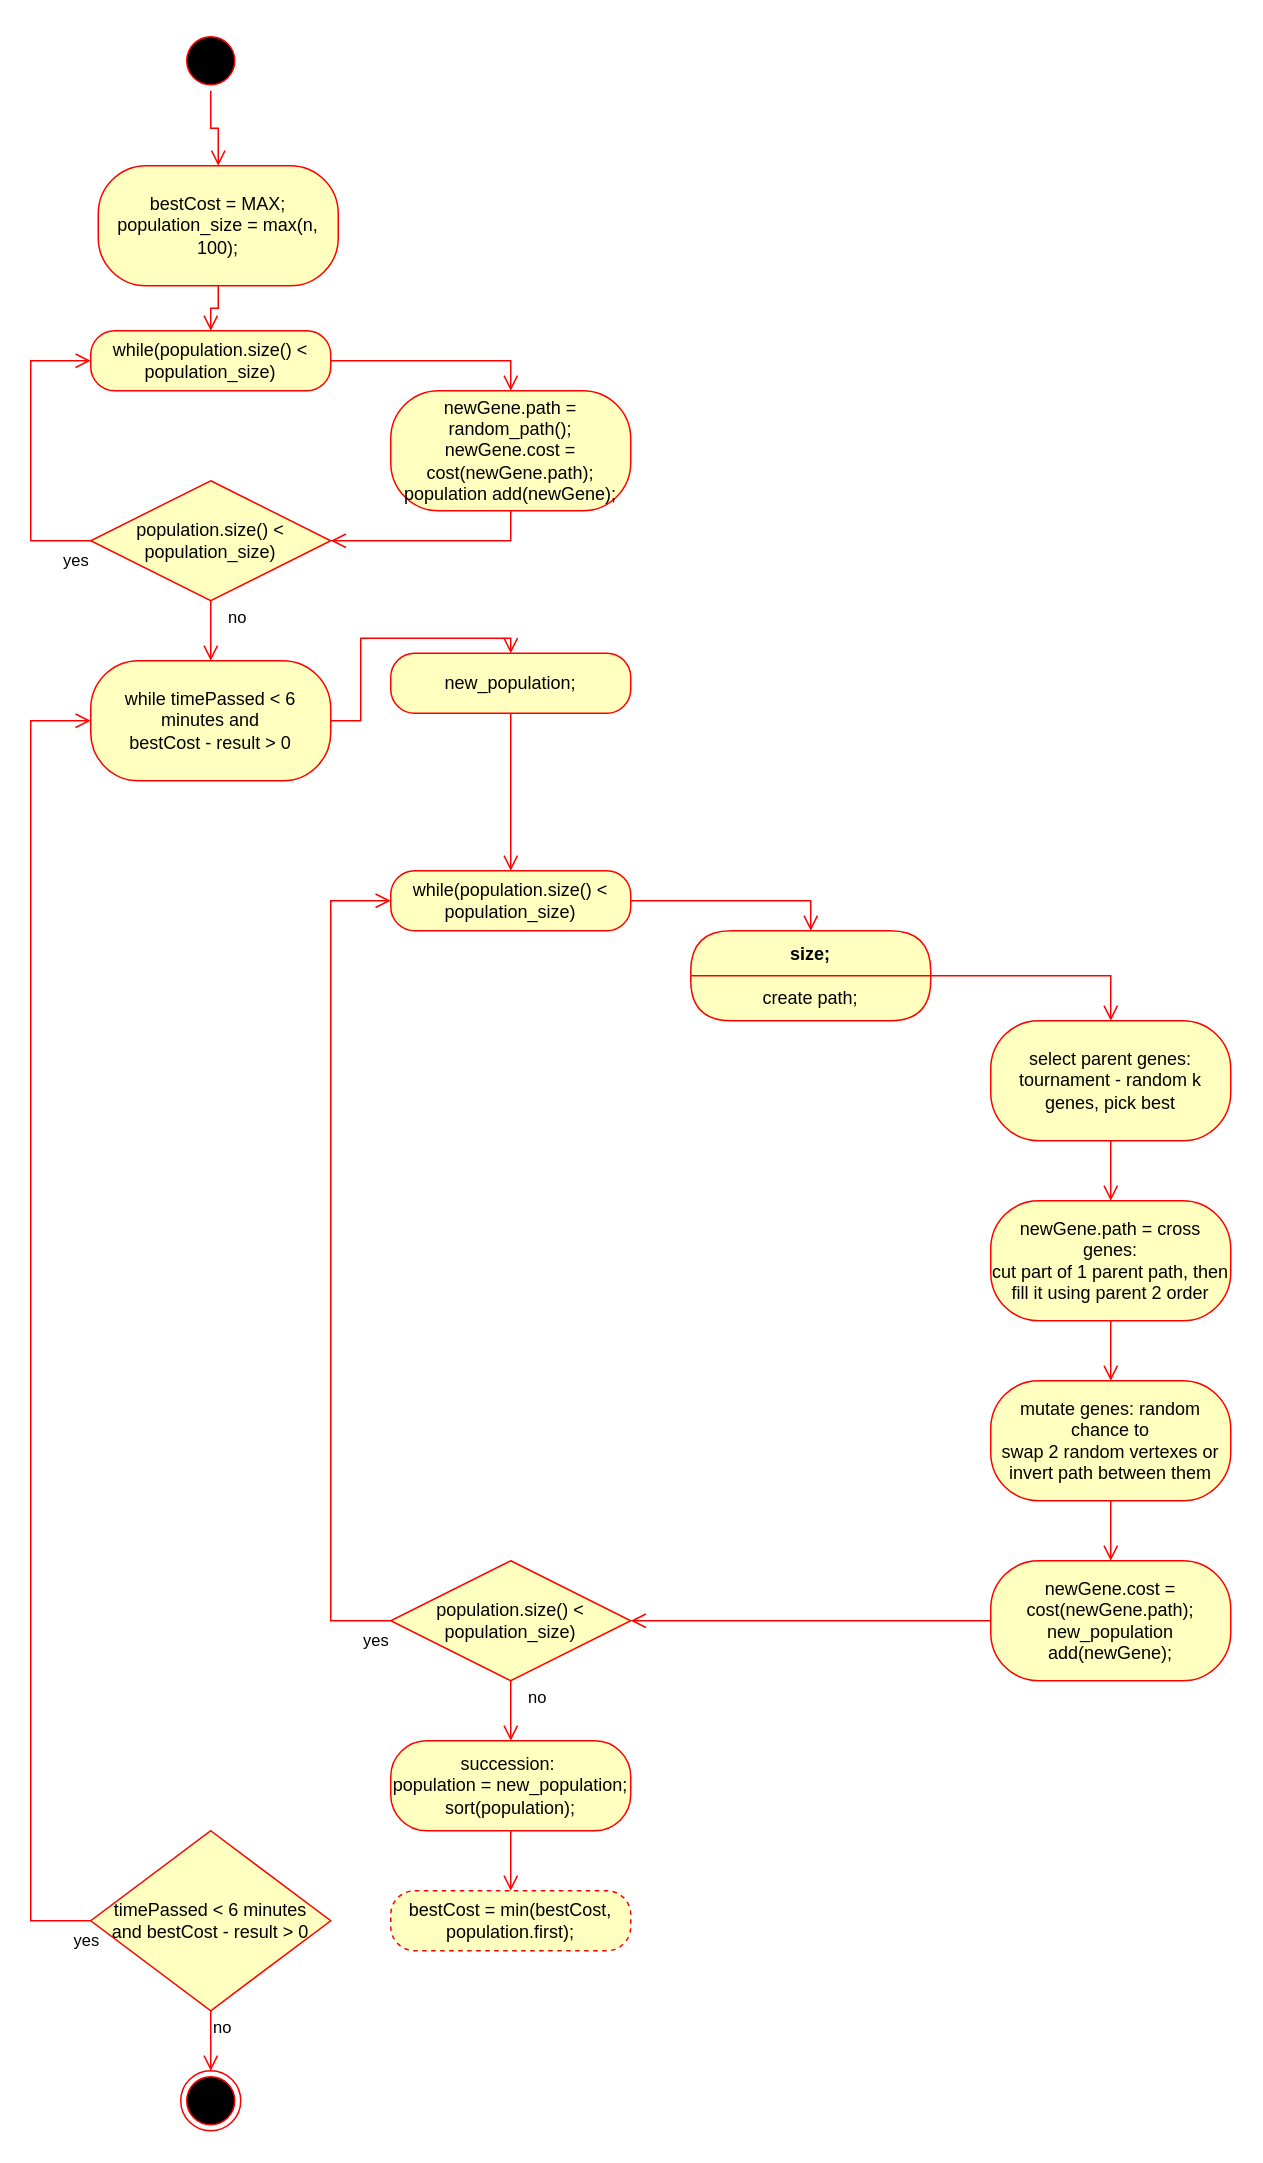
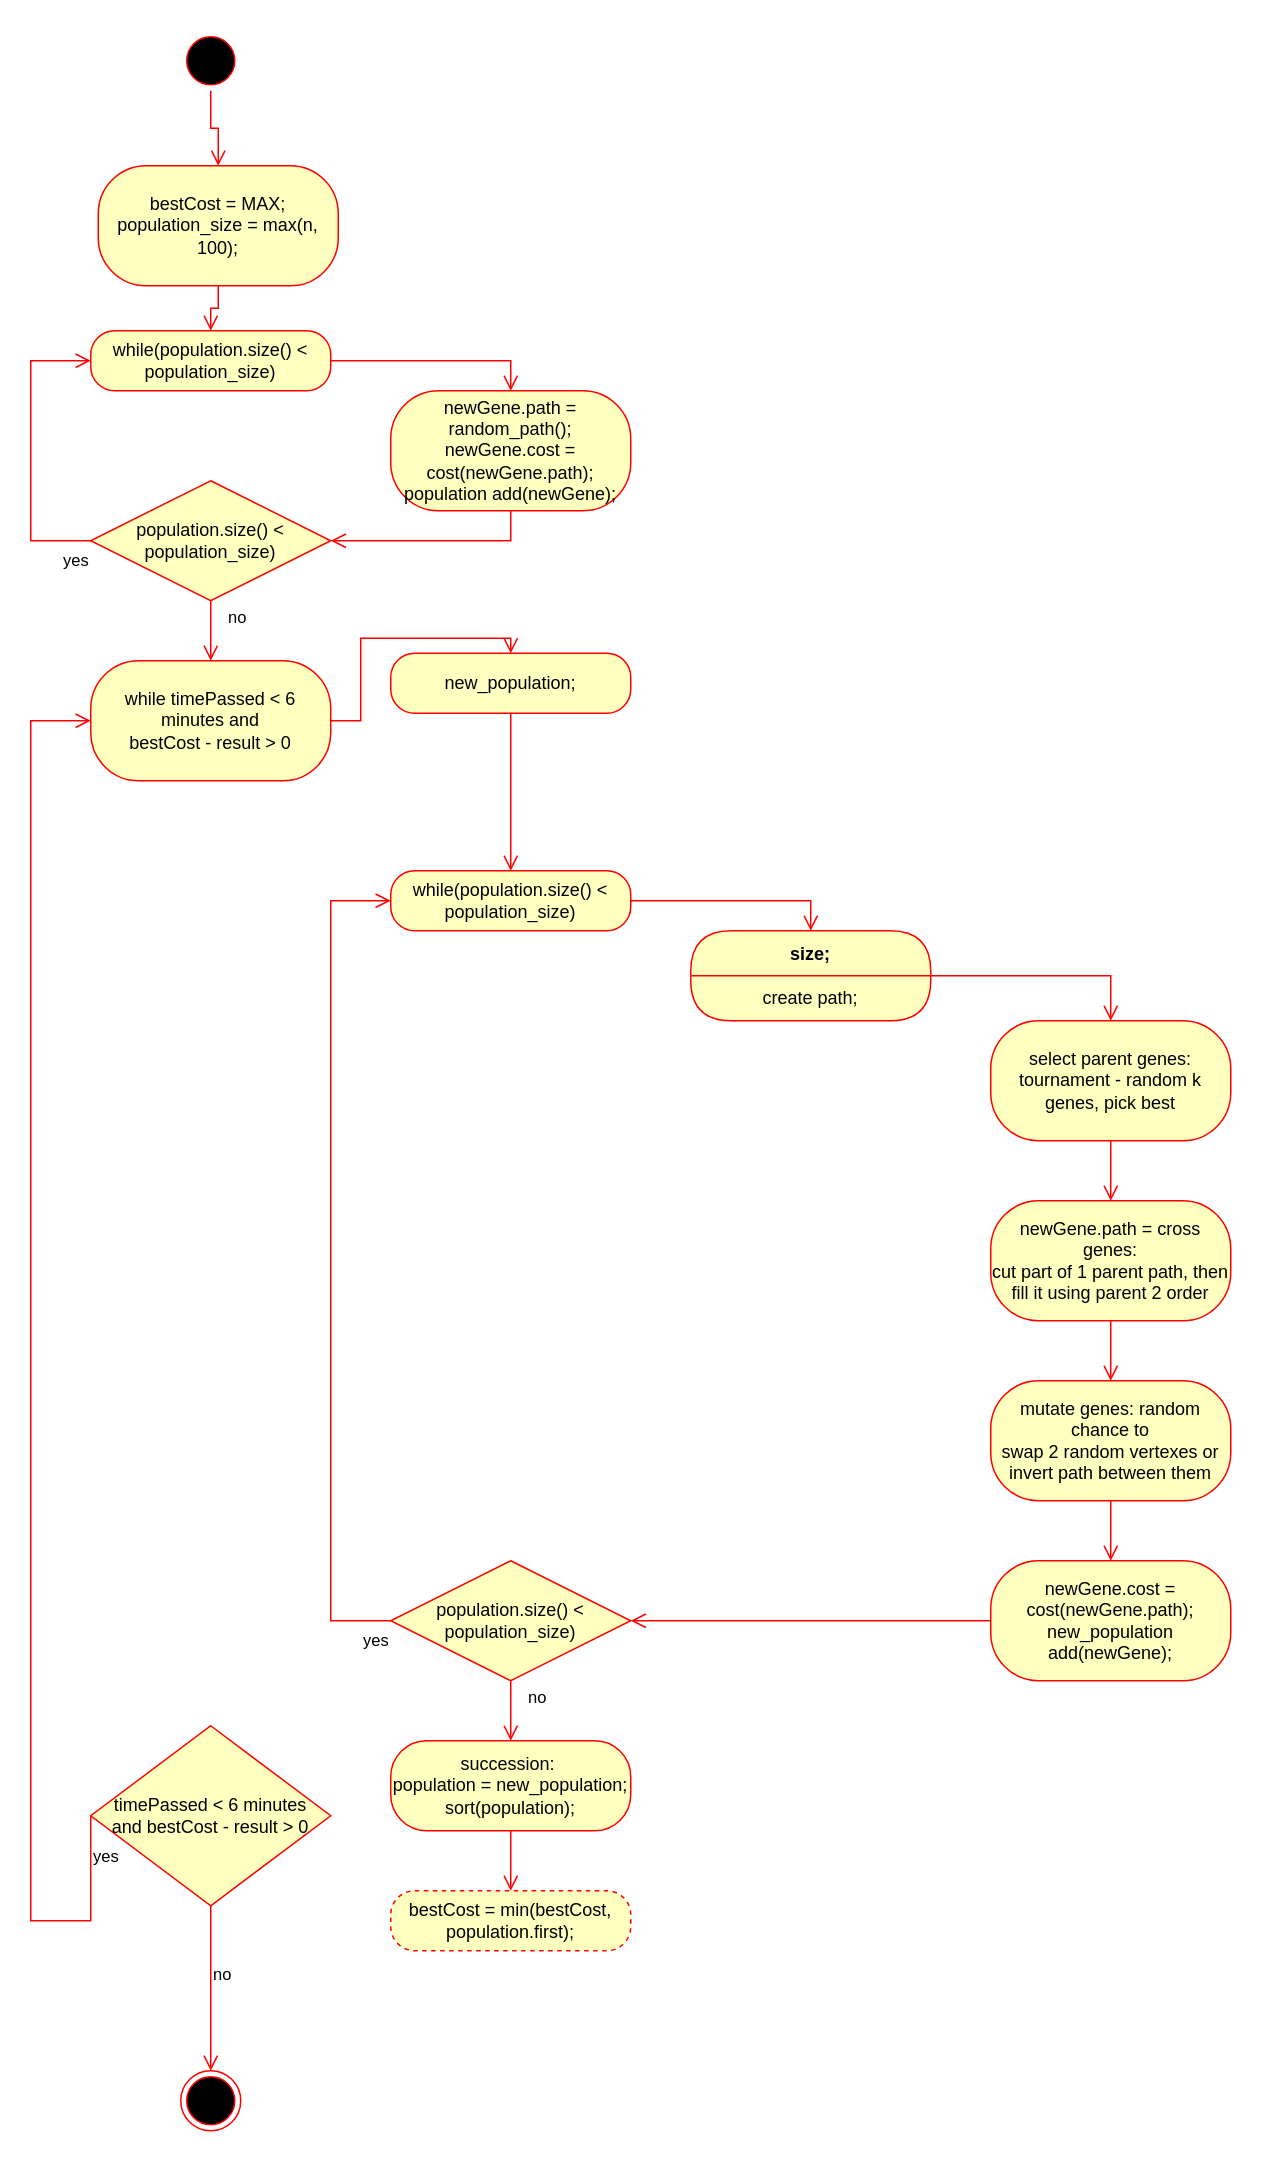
node "timePassed < 6 minutes and bestCost - result > 0": moved (211, 1921) -> (211, 1816)
